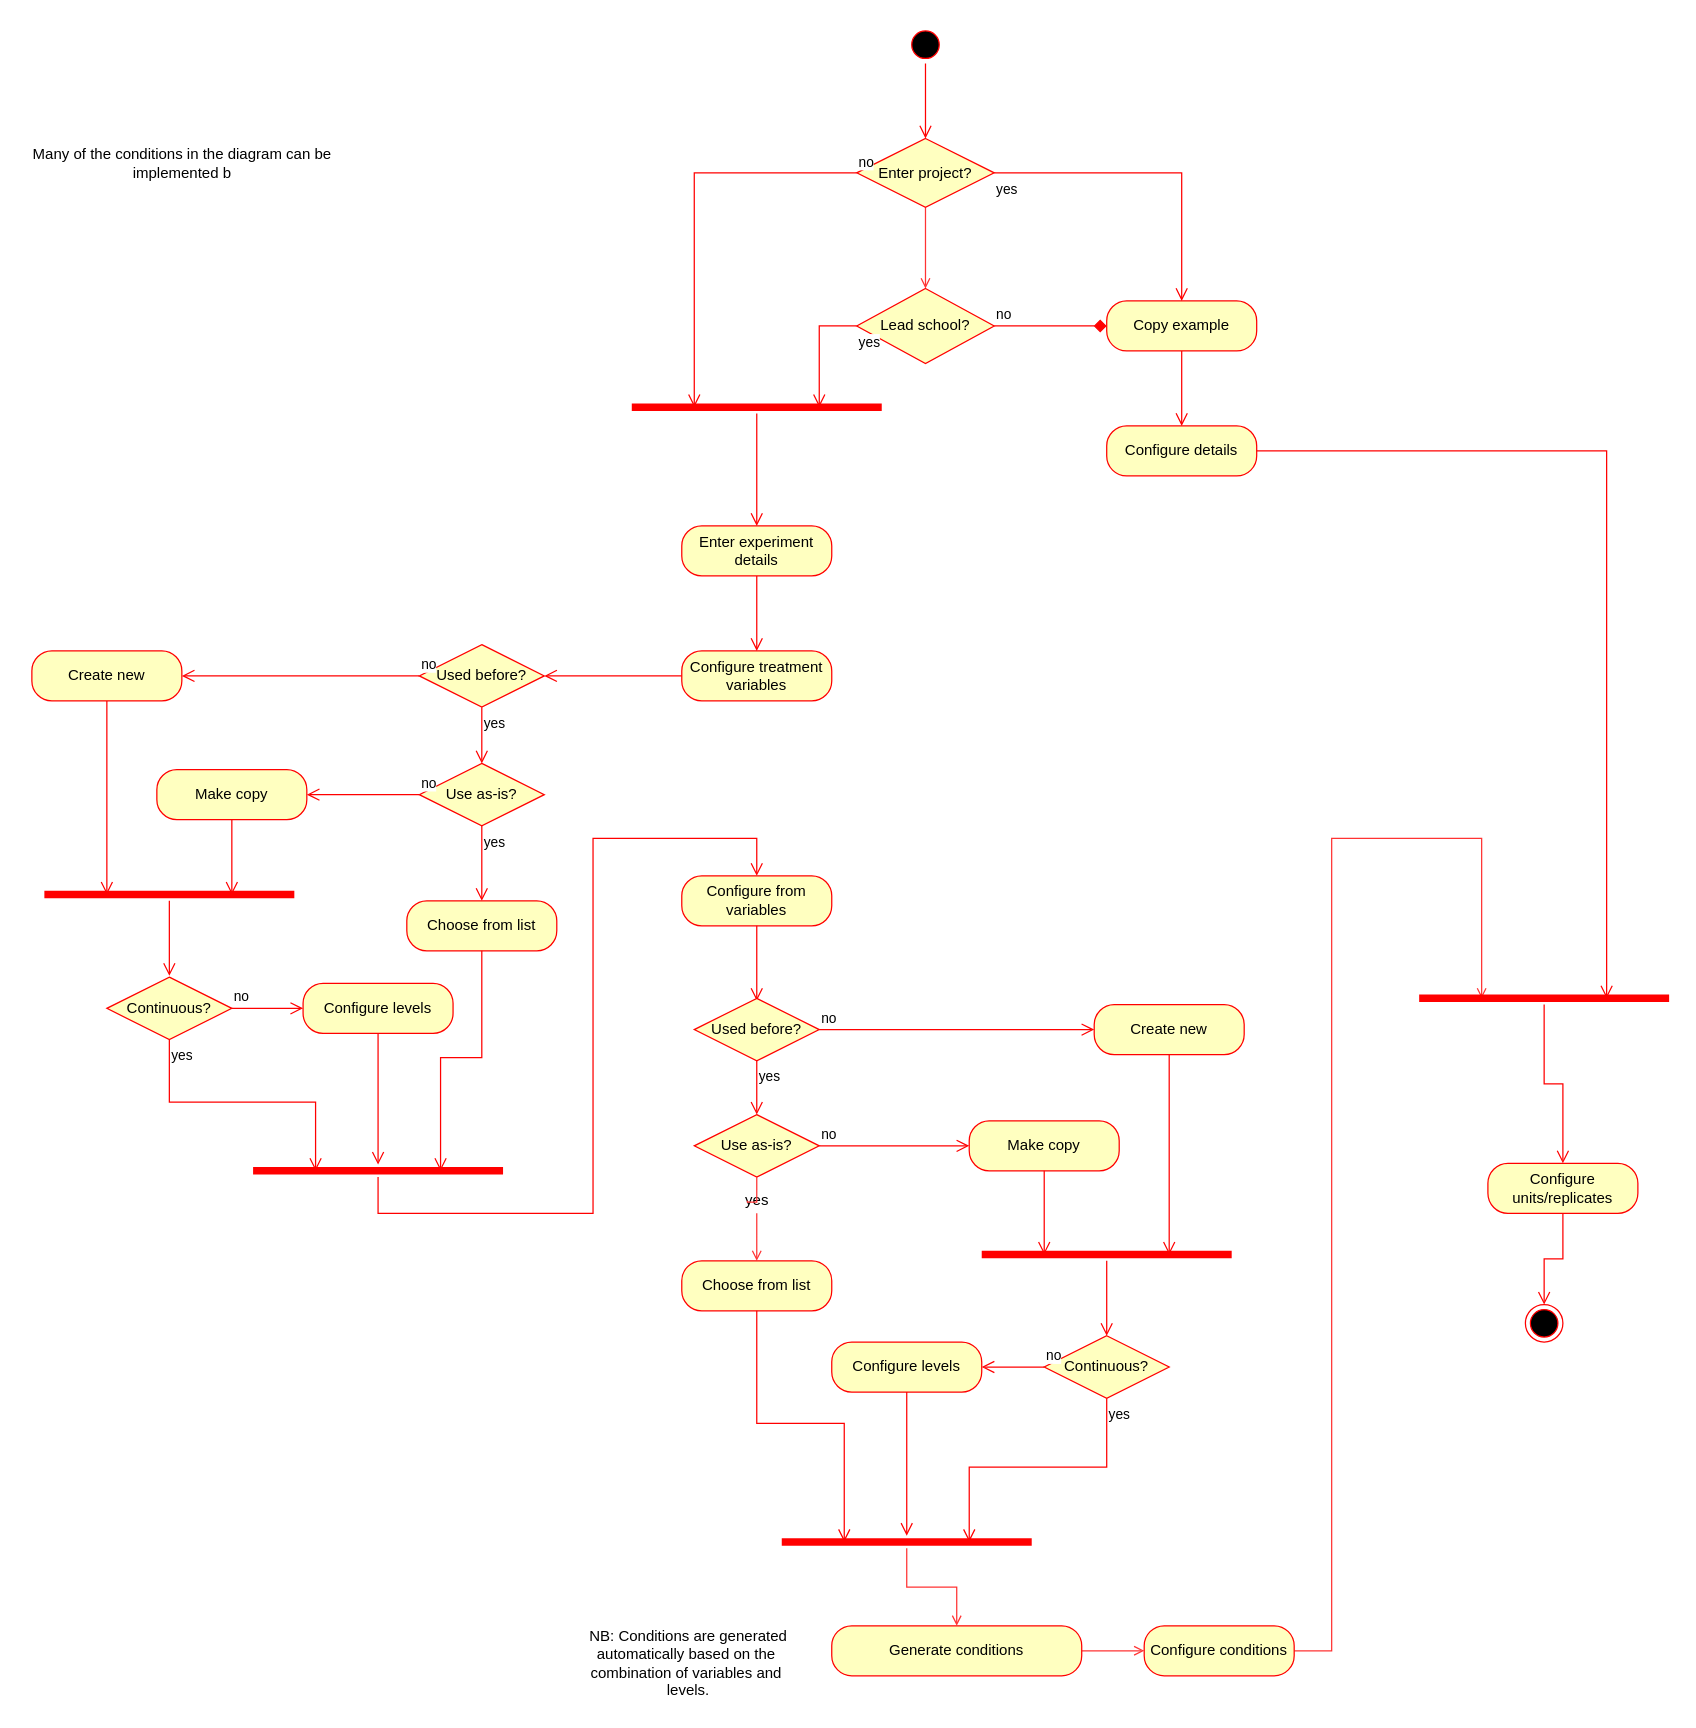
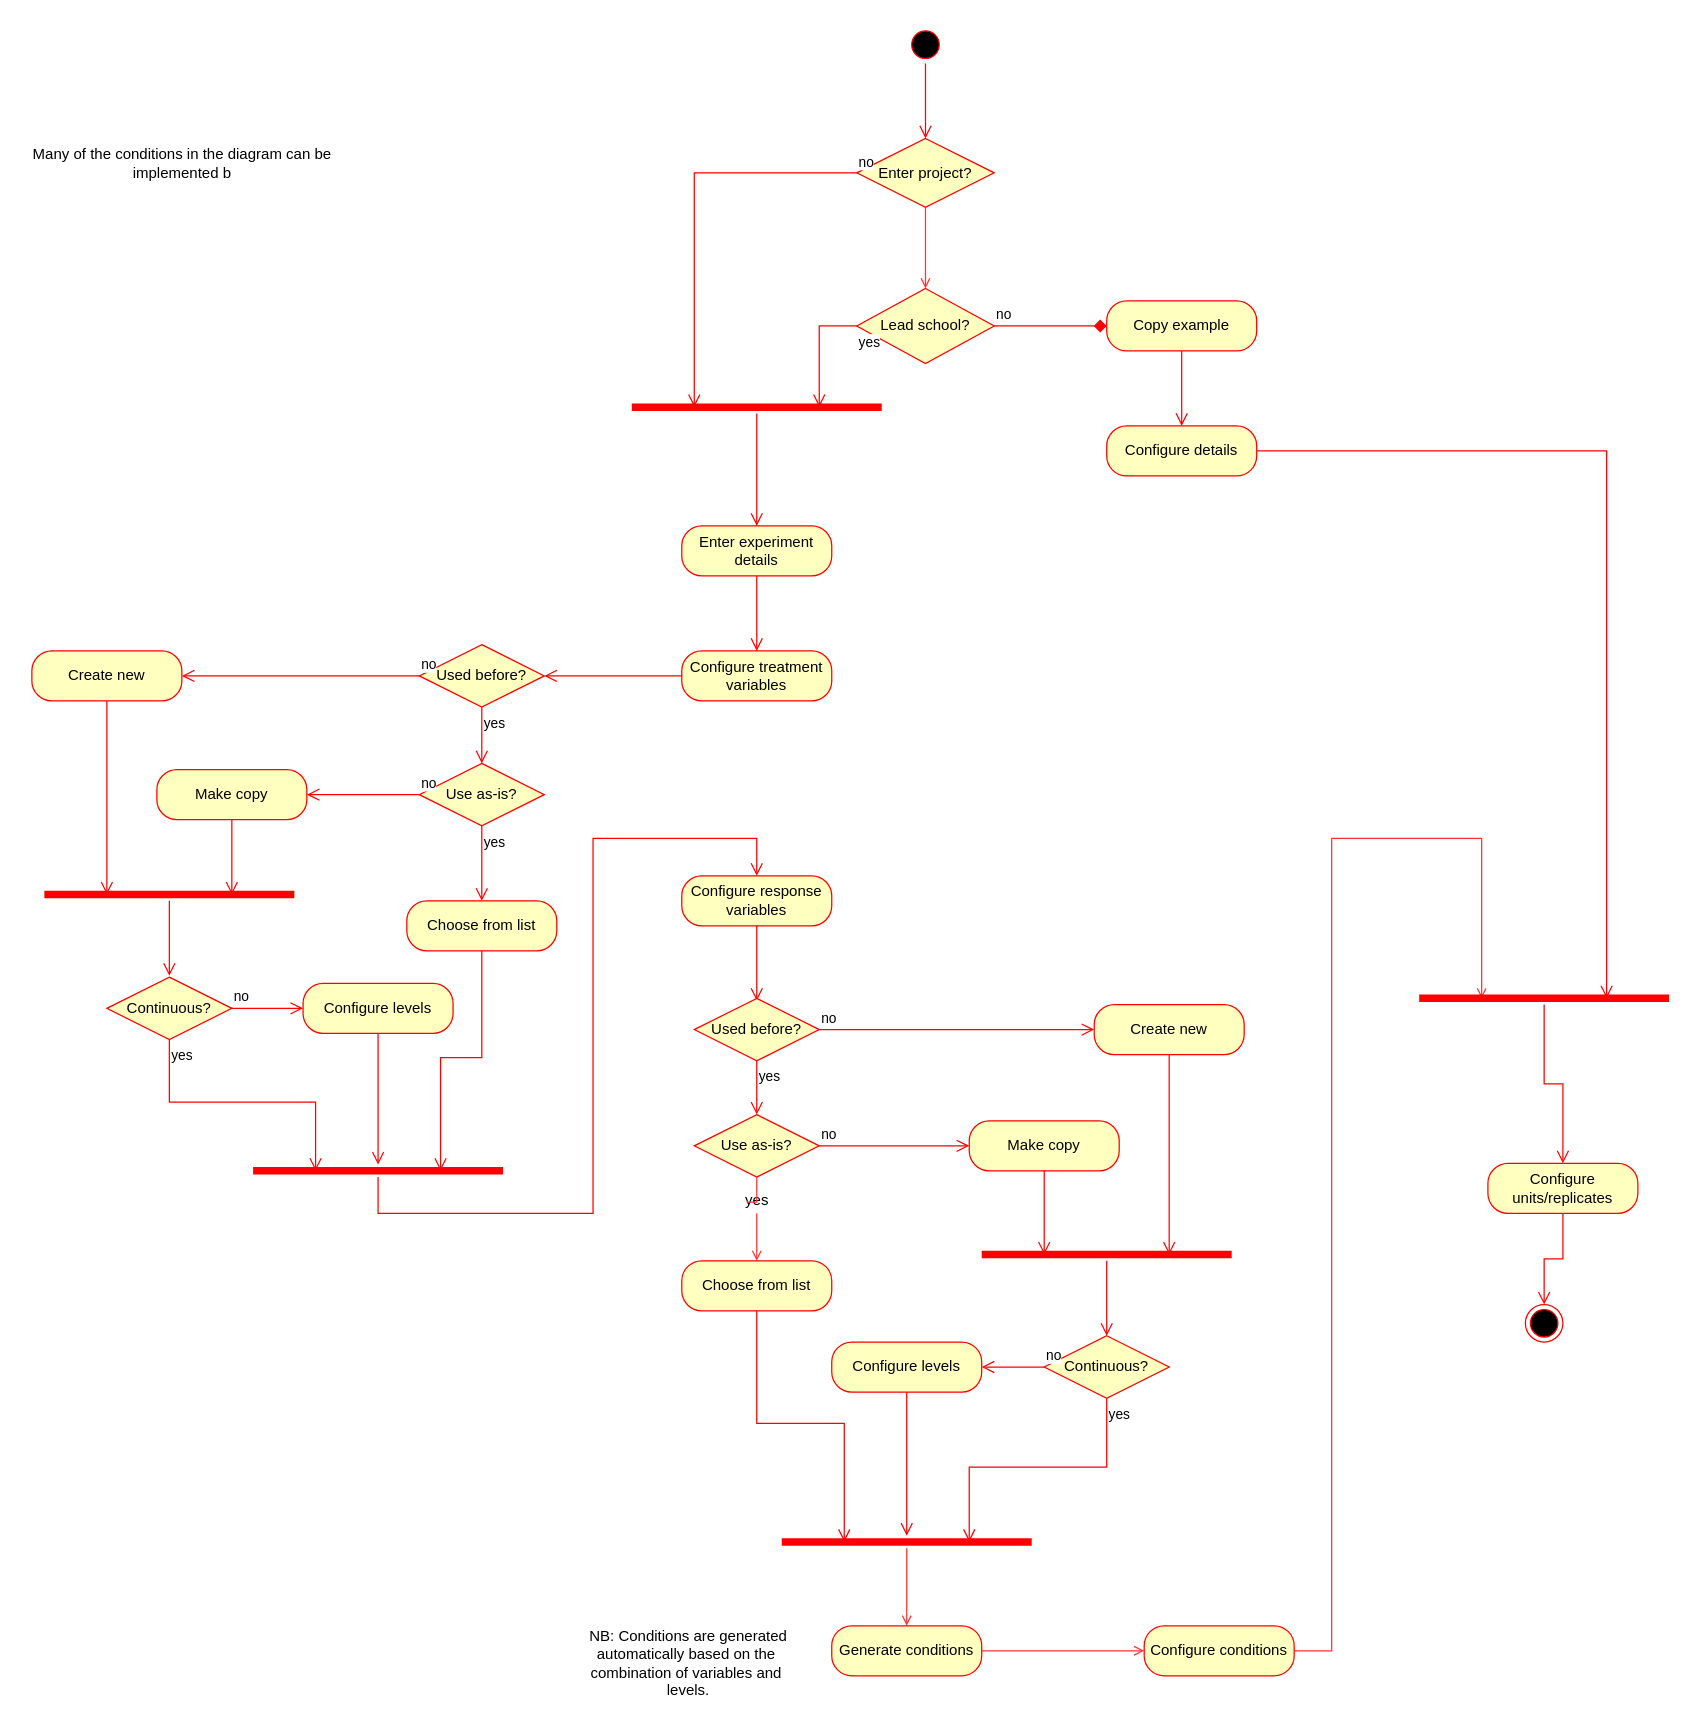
edge "Enter project?" -> "Copy example": removed, label "yes"
node "Configure from variables": label "Configure from variables" -> "Configure response variables"
node "Generate conditions": size 250x50 -> 150x50
